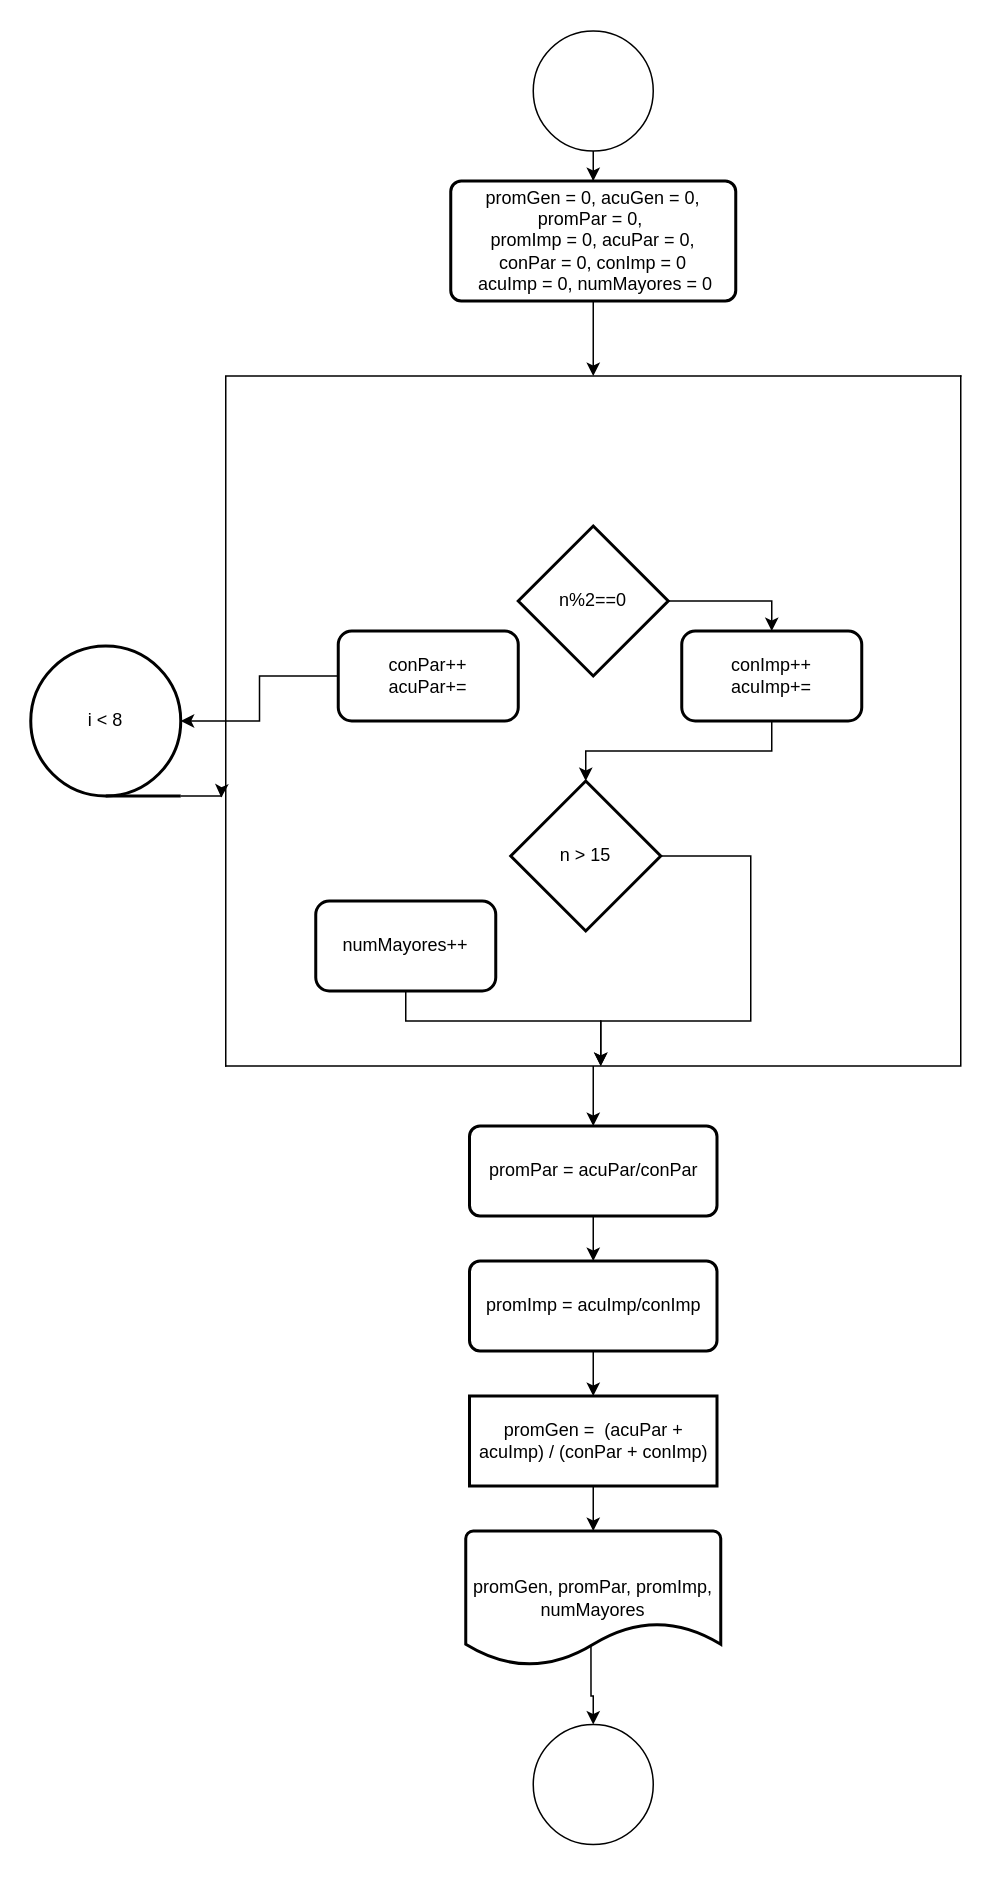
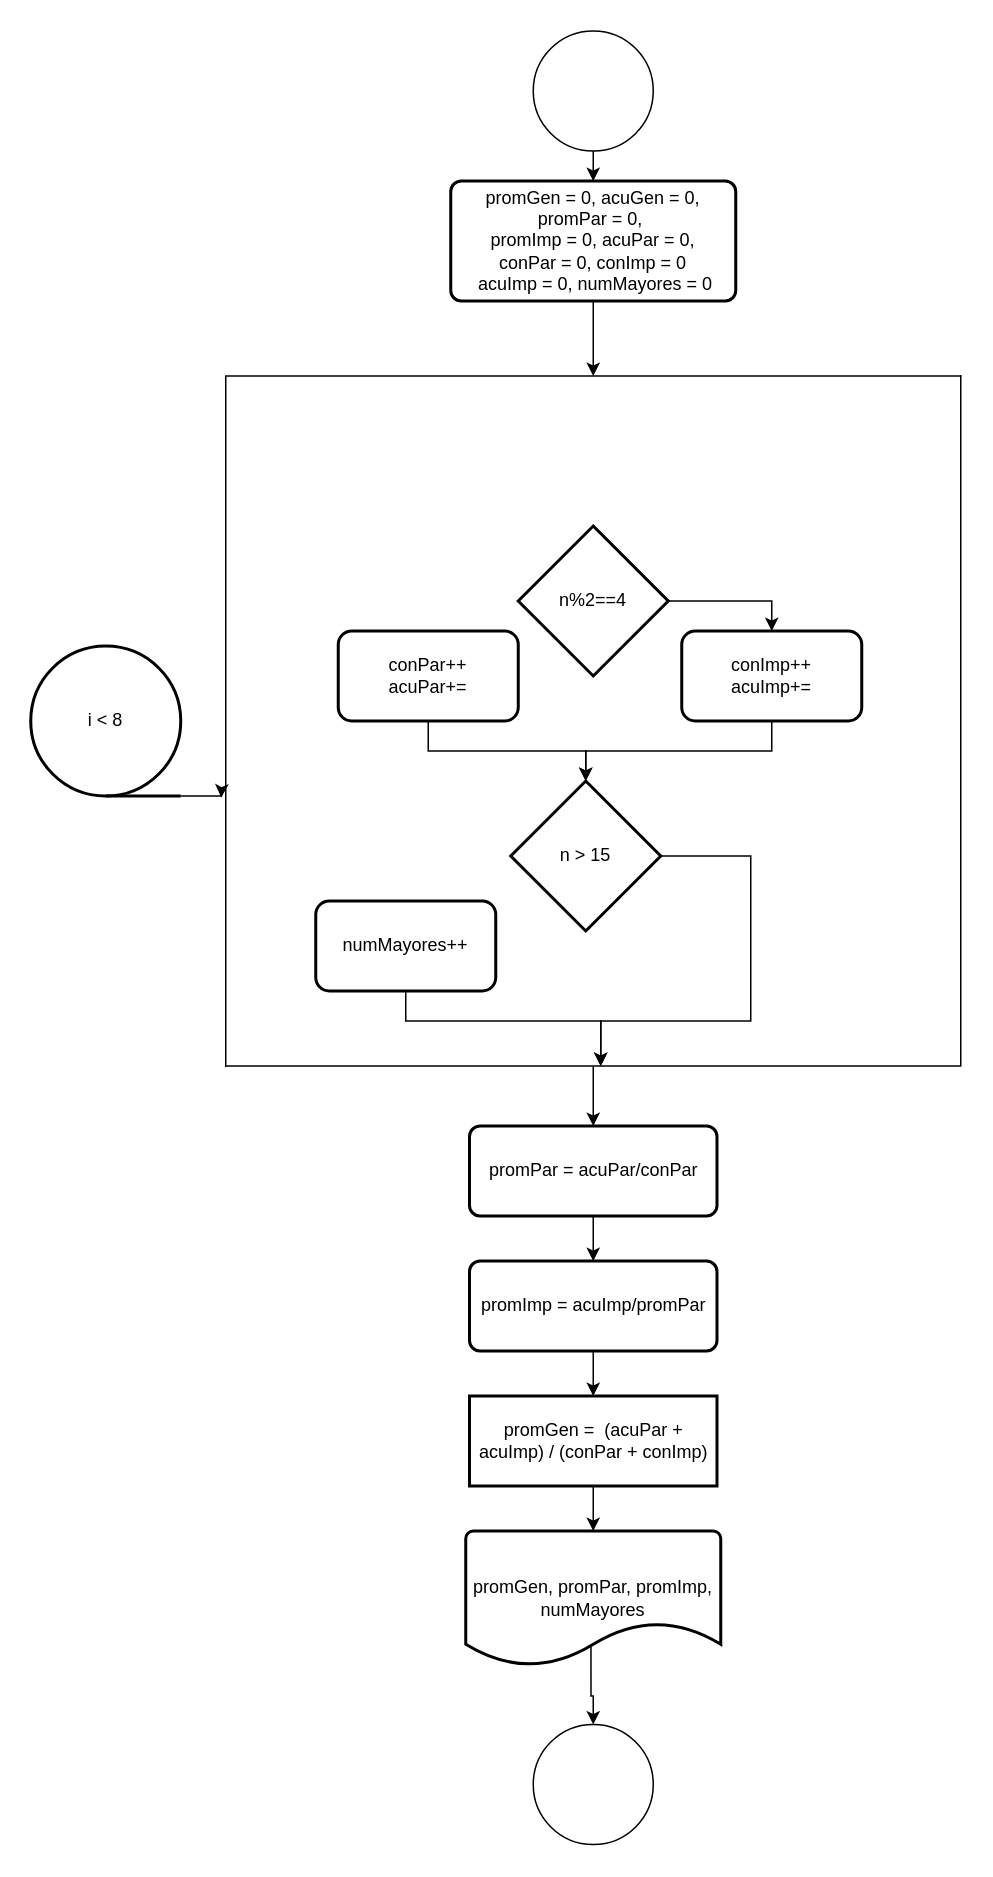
node "n%2==0": label "n%2==0" -> "n%2==4"
edge "conPar++ acuPar+=" -> "i < 8": now "conPar++ acuPar+=" -> "n > 15"
node "promImp = acuImp/conImp": label "promImp = acuImp/conImp" -> "promImp = acuImp/promPar"
